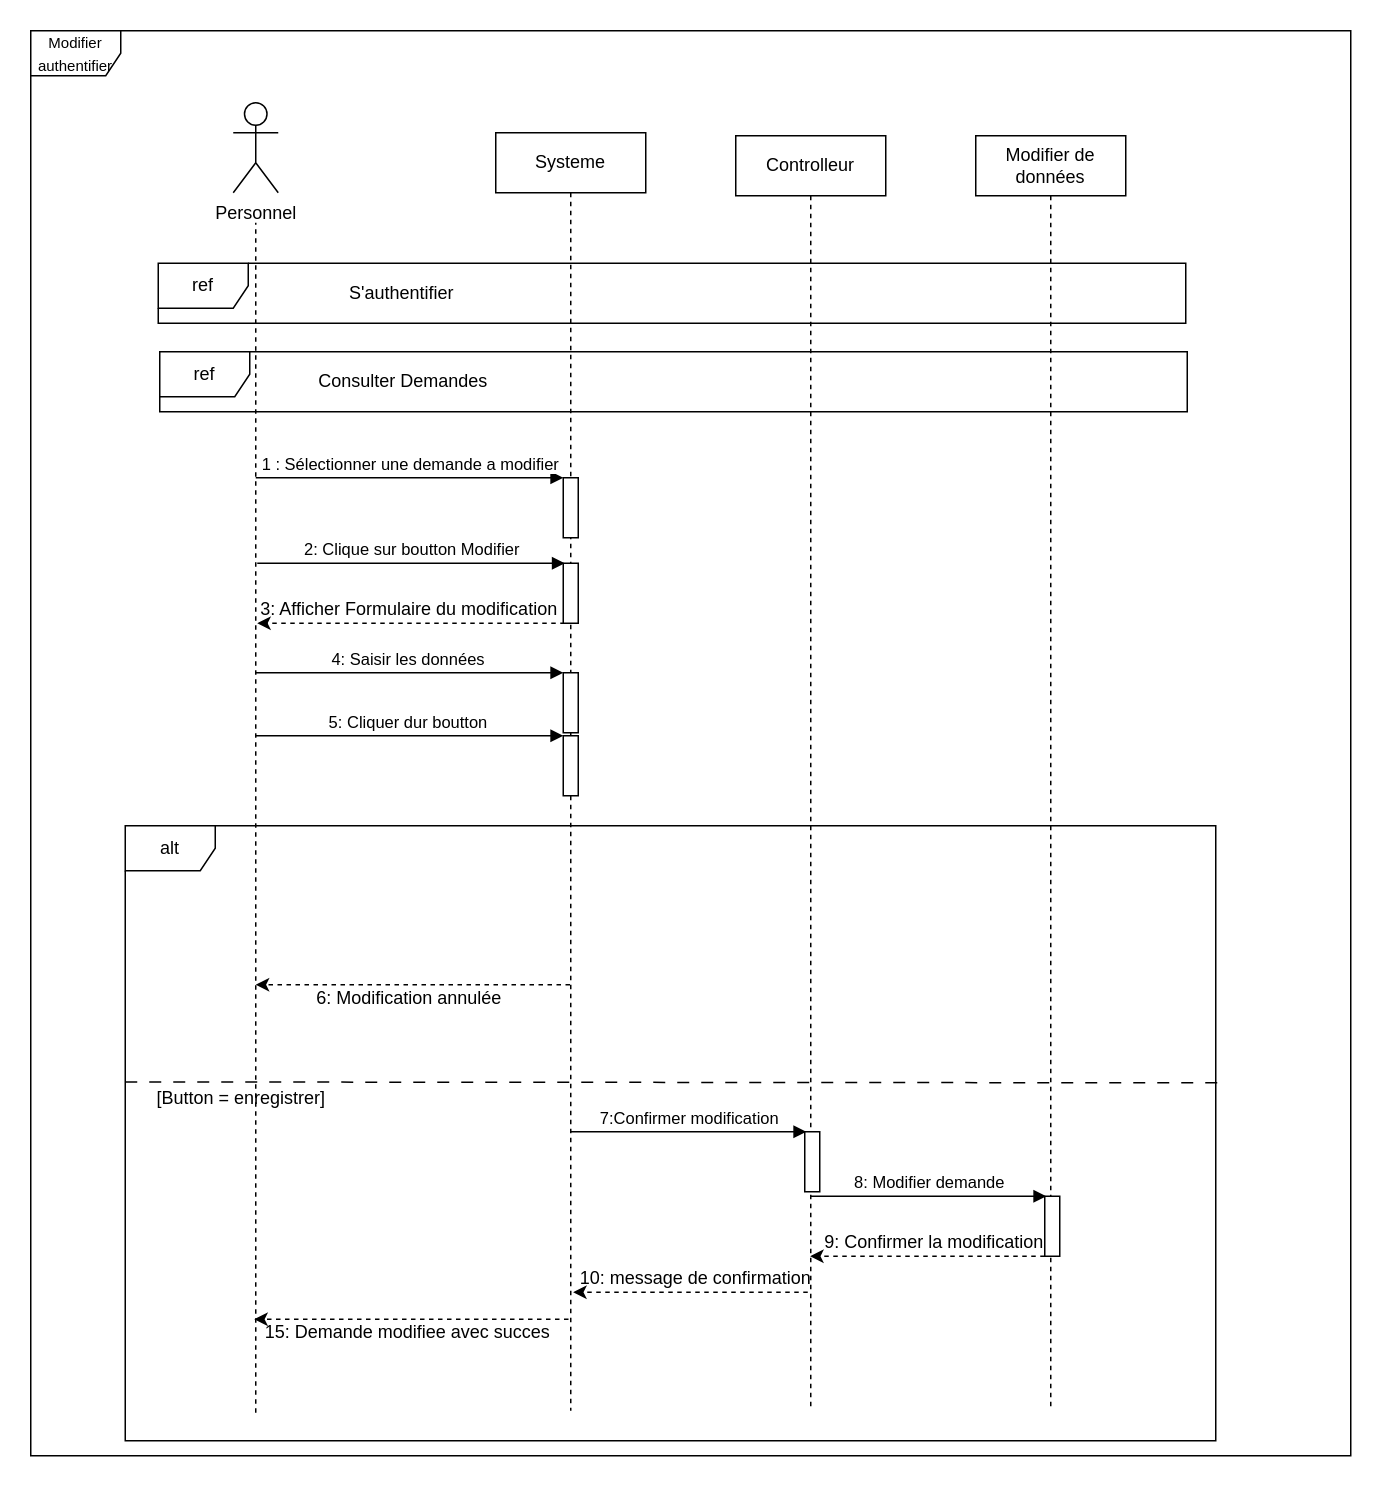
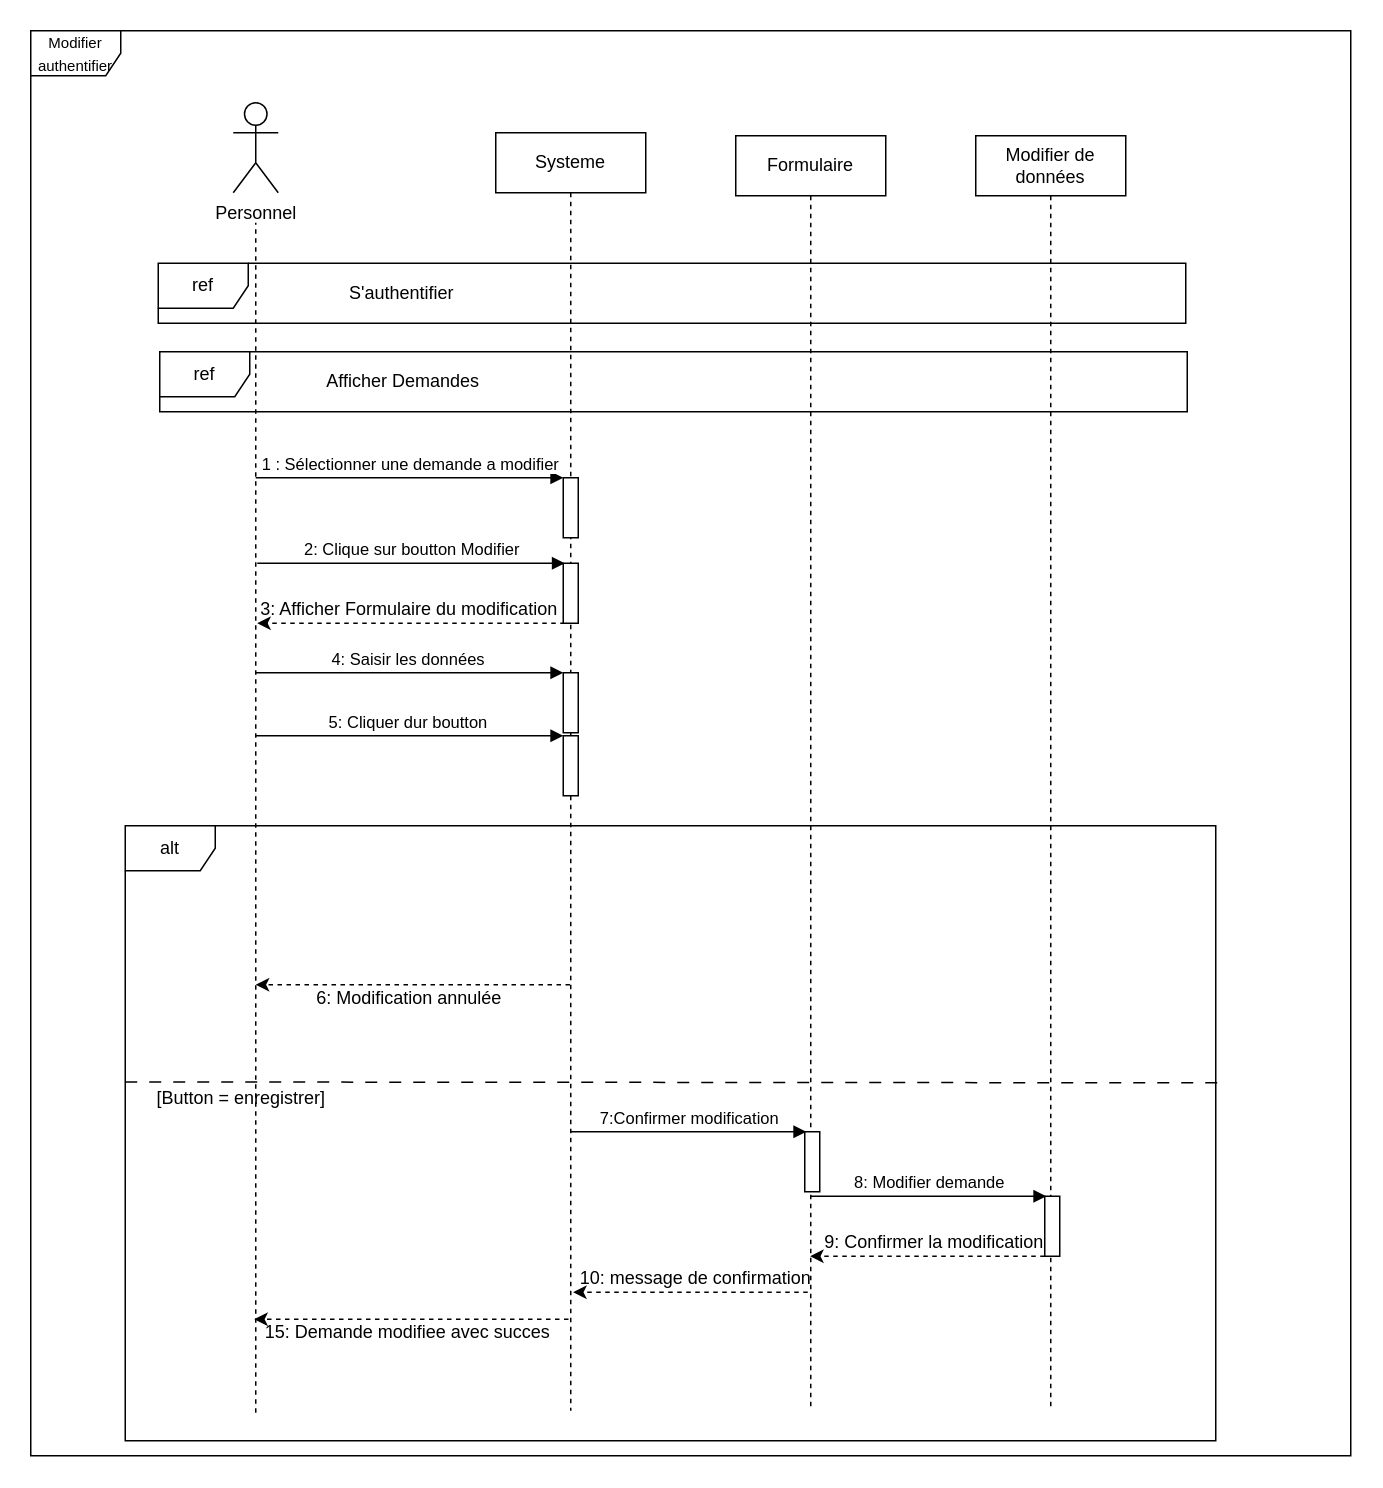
node "Controlleur": label "Controlleur" -> "Formulaire"
node "Consulter Demandes": label "Consulter Demandes" -> "Afficher Demandes"
